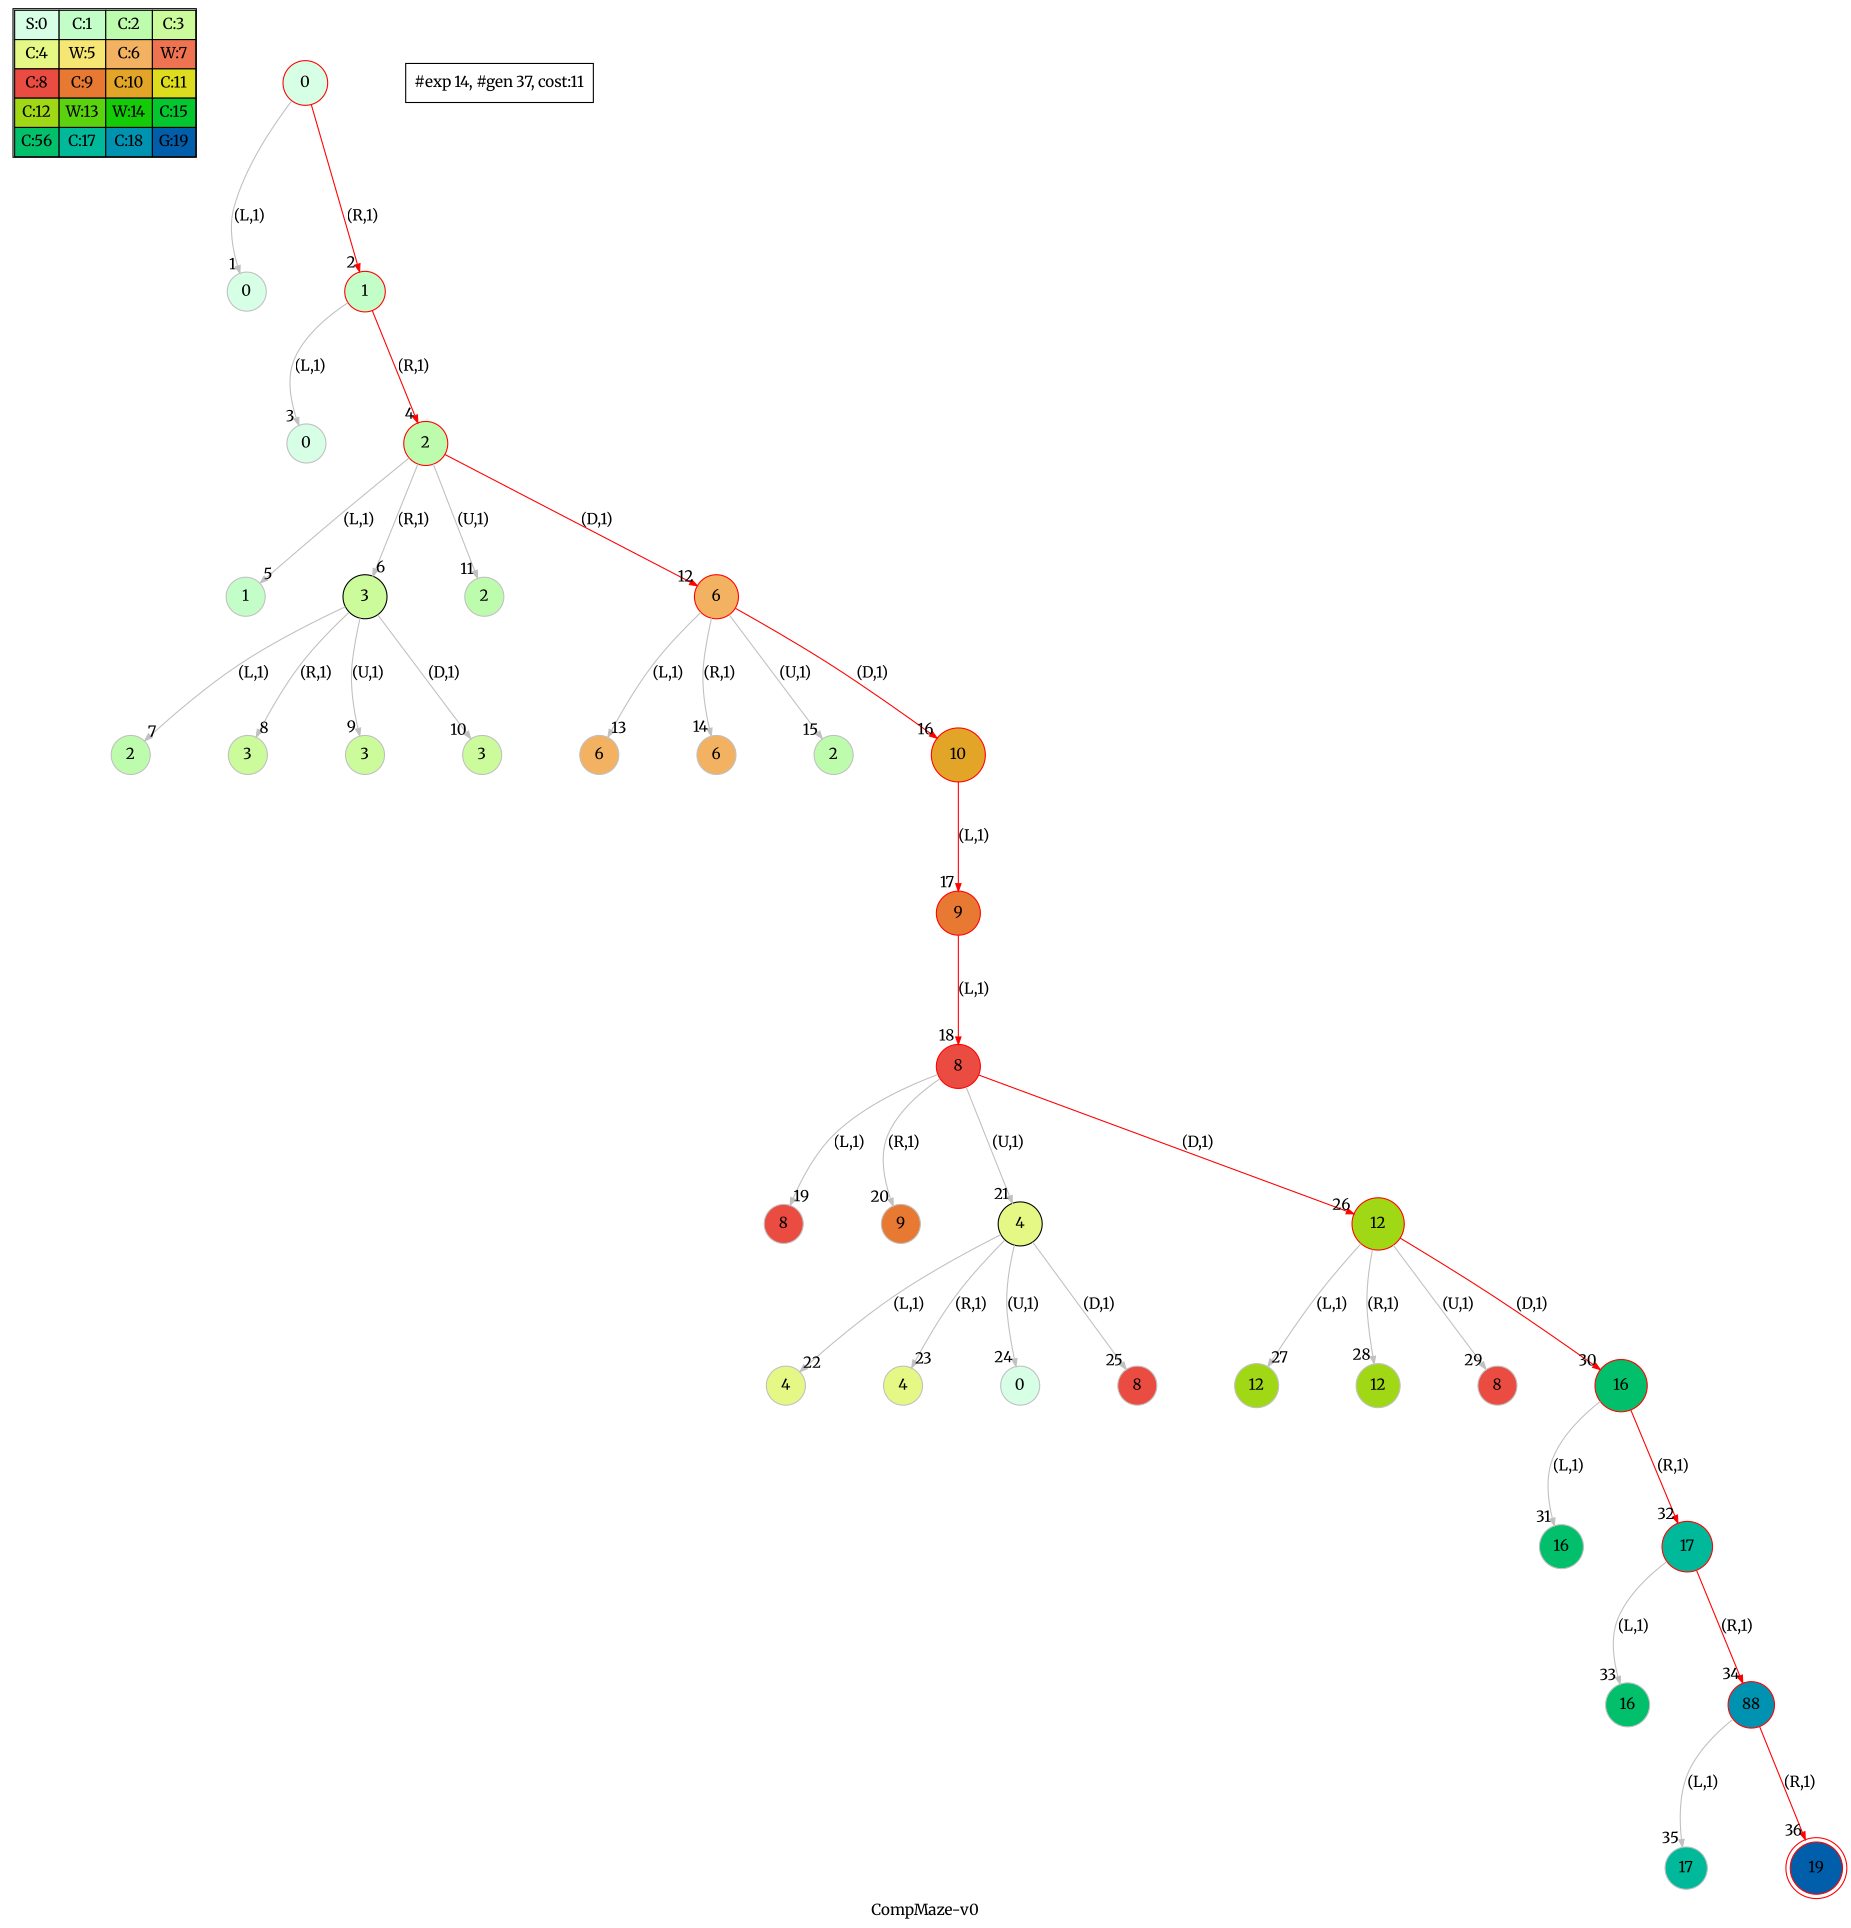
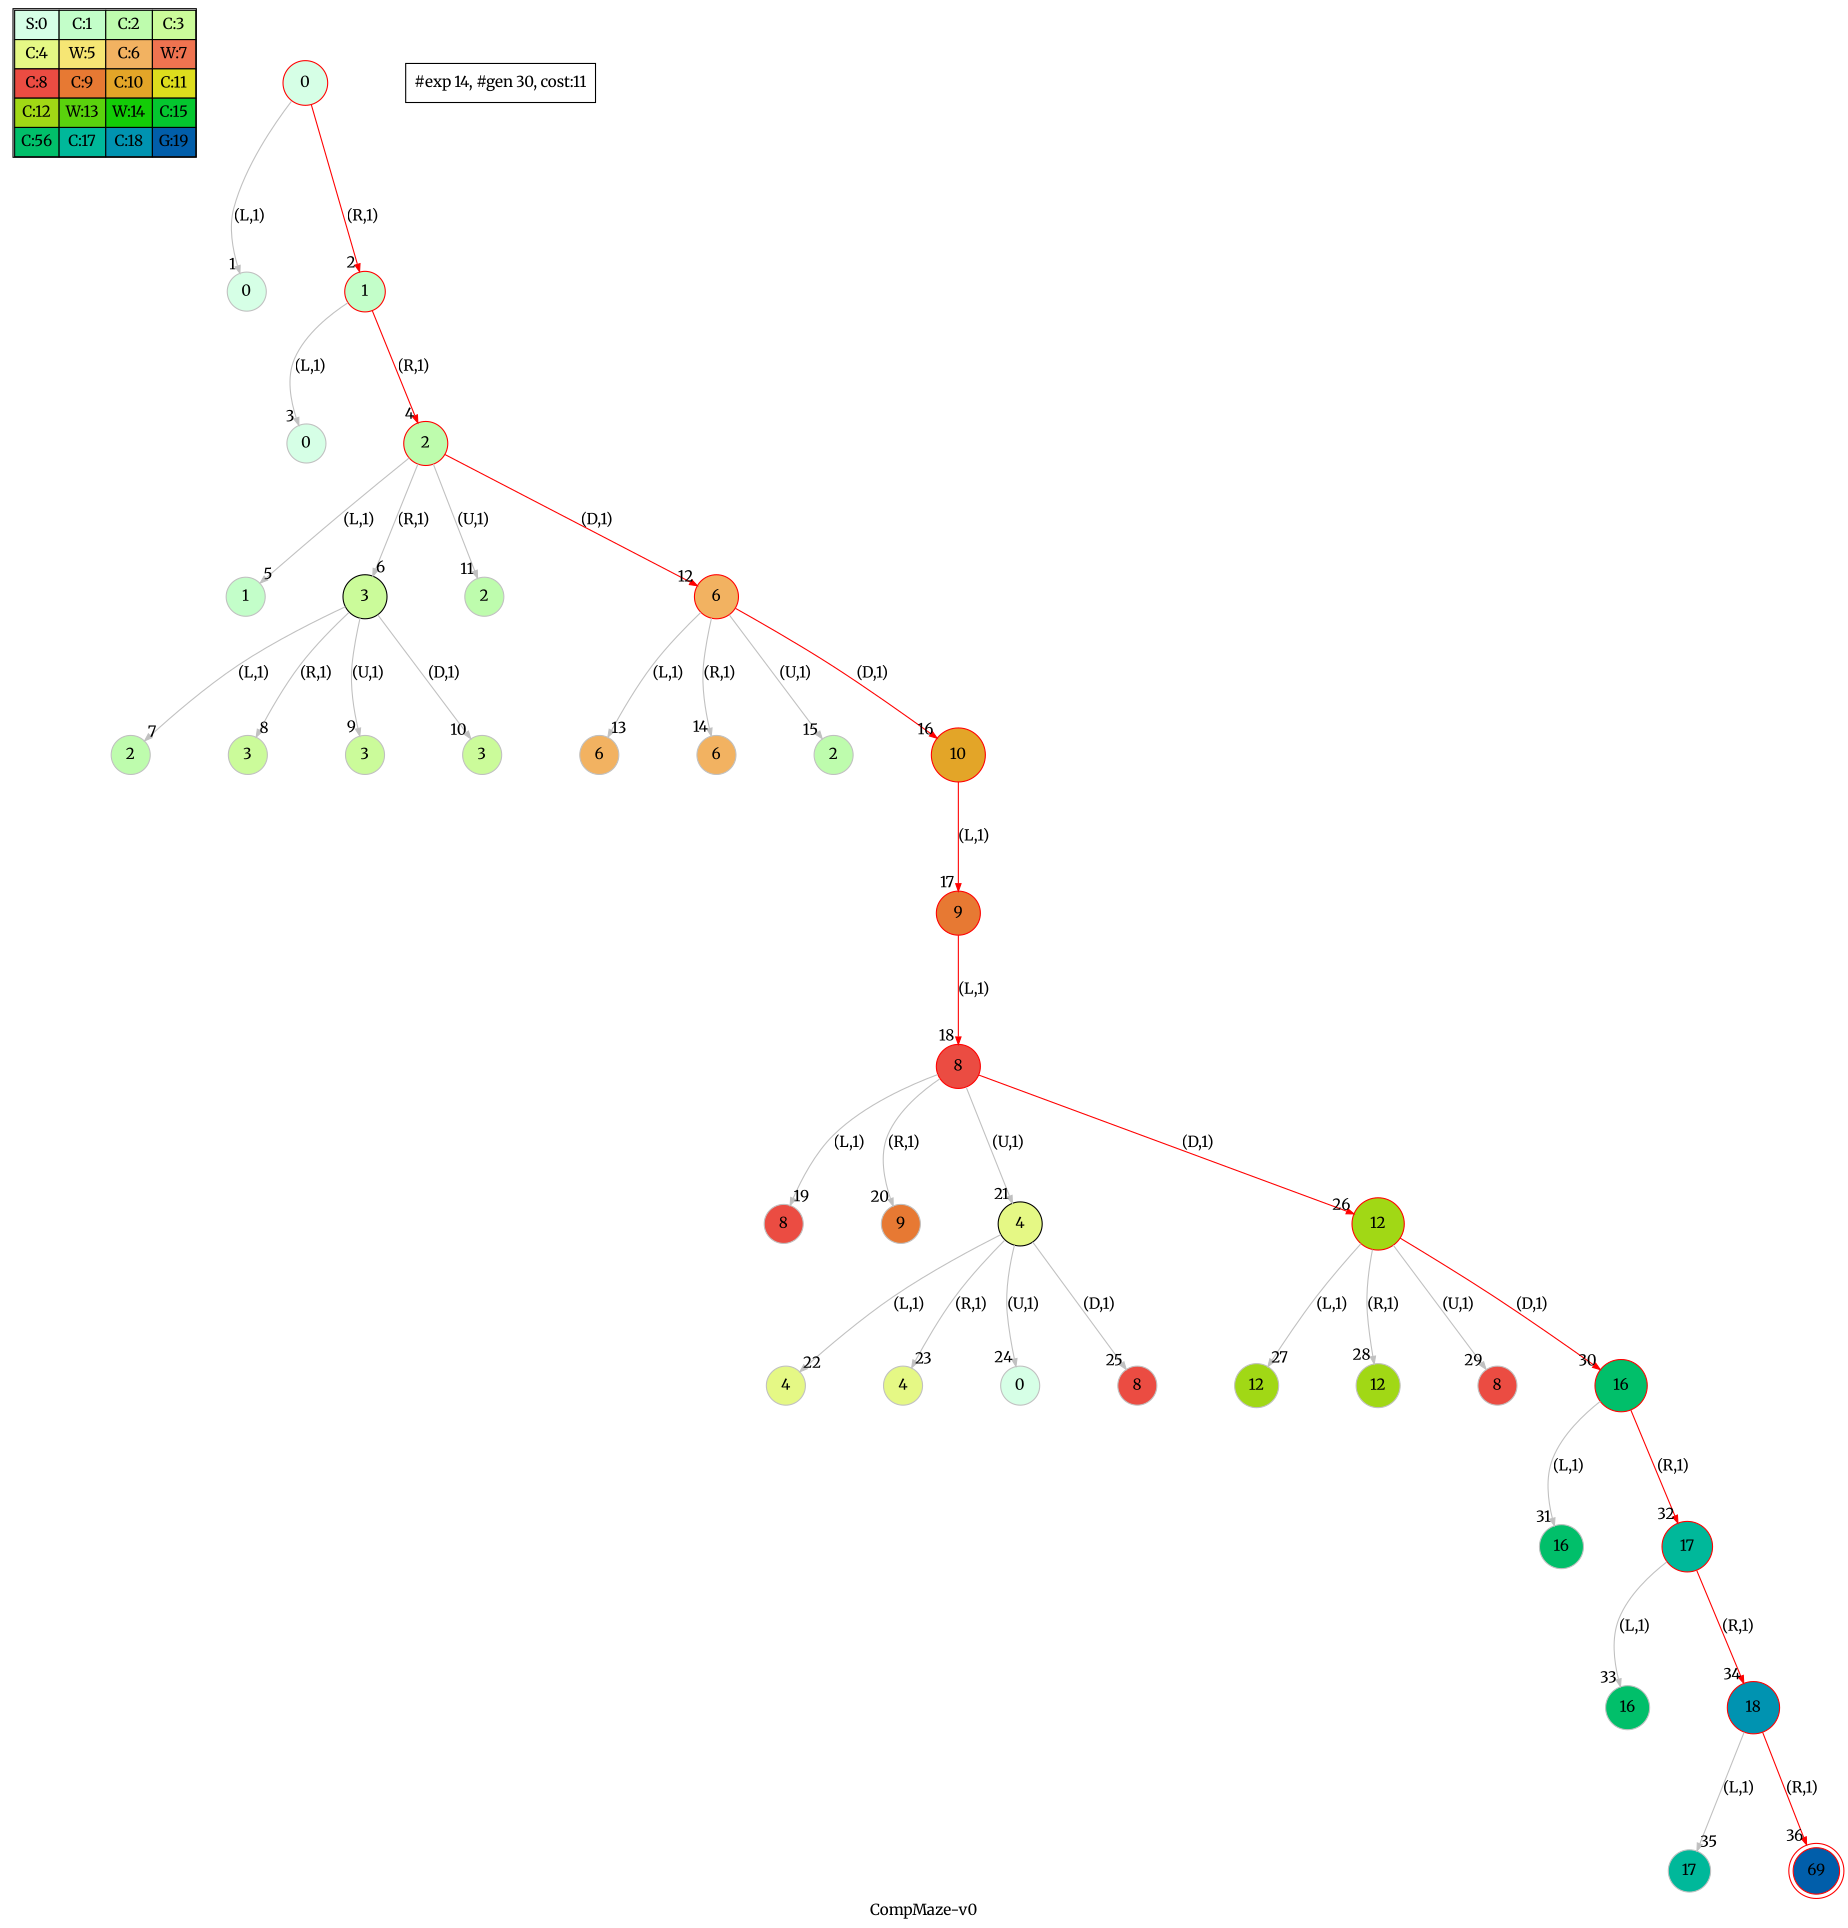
node "#exp 14, #gen 37, cost:11": label "#exp 14, #gen 37, cost:11" -> "#exp 14, #gen 30, cost:11"
node "88": label "88" -> "18"
node "19": label "19" -> "69"
